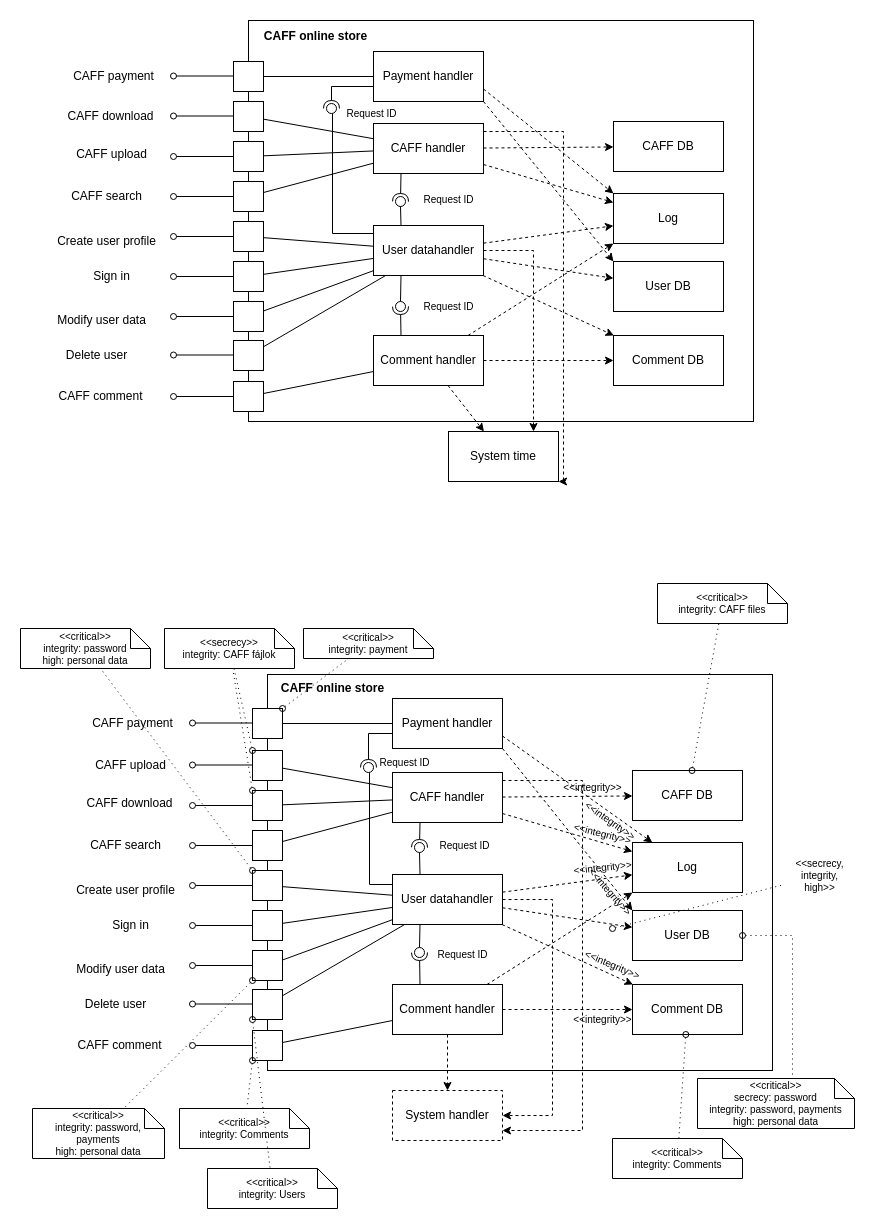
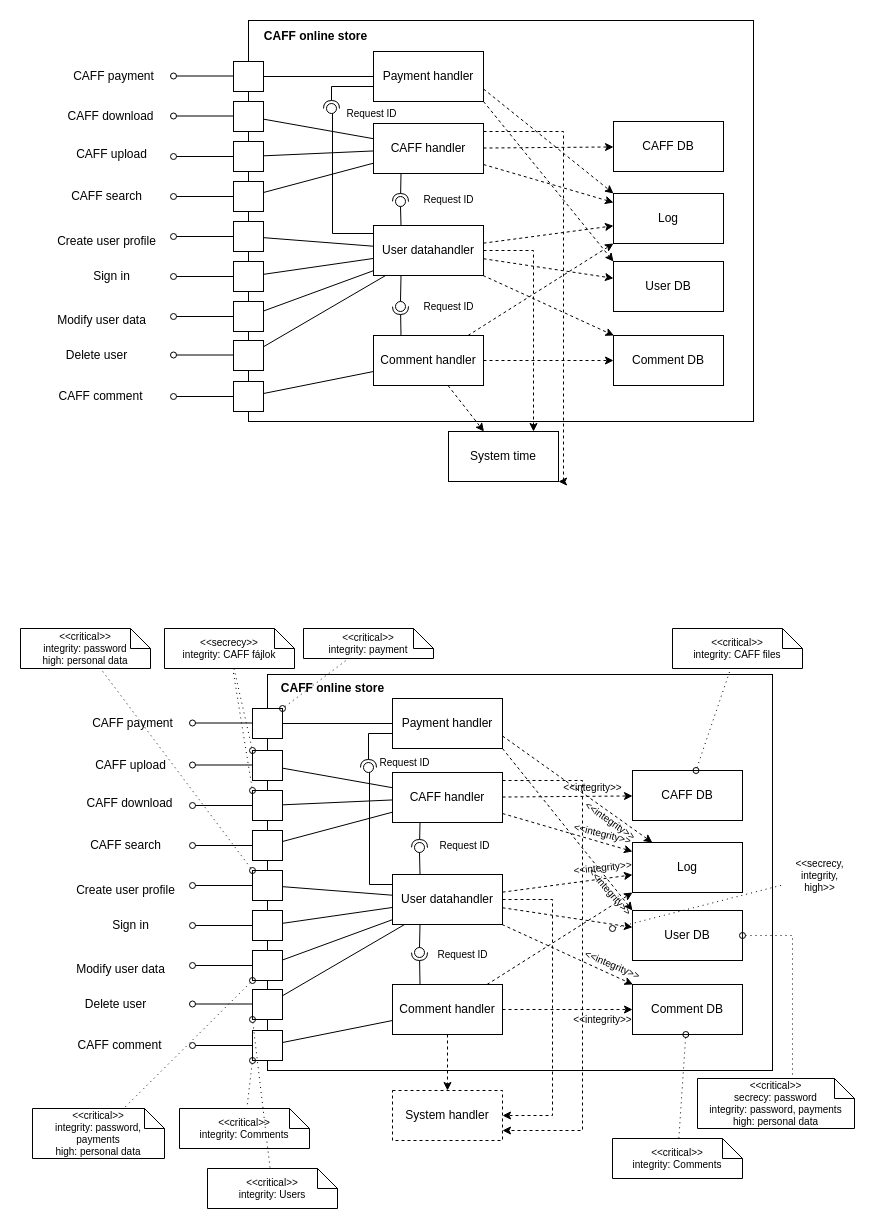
node "<<critical>> integrity: CAFF files": moved (723, 604) -> (738, 649)
